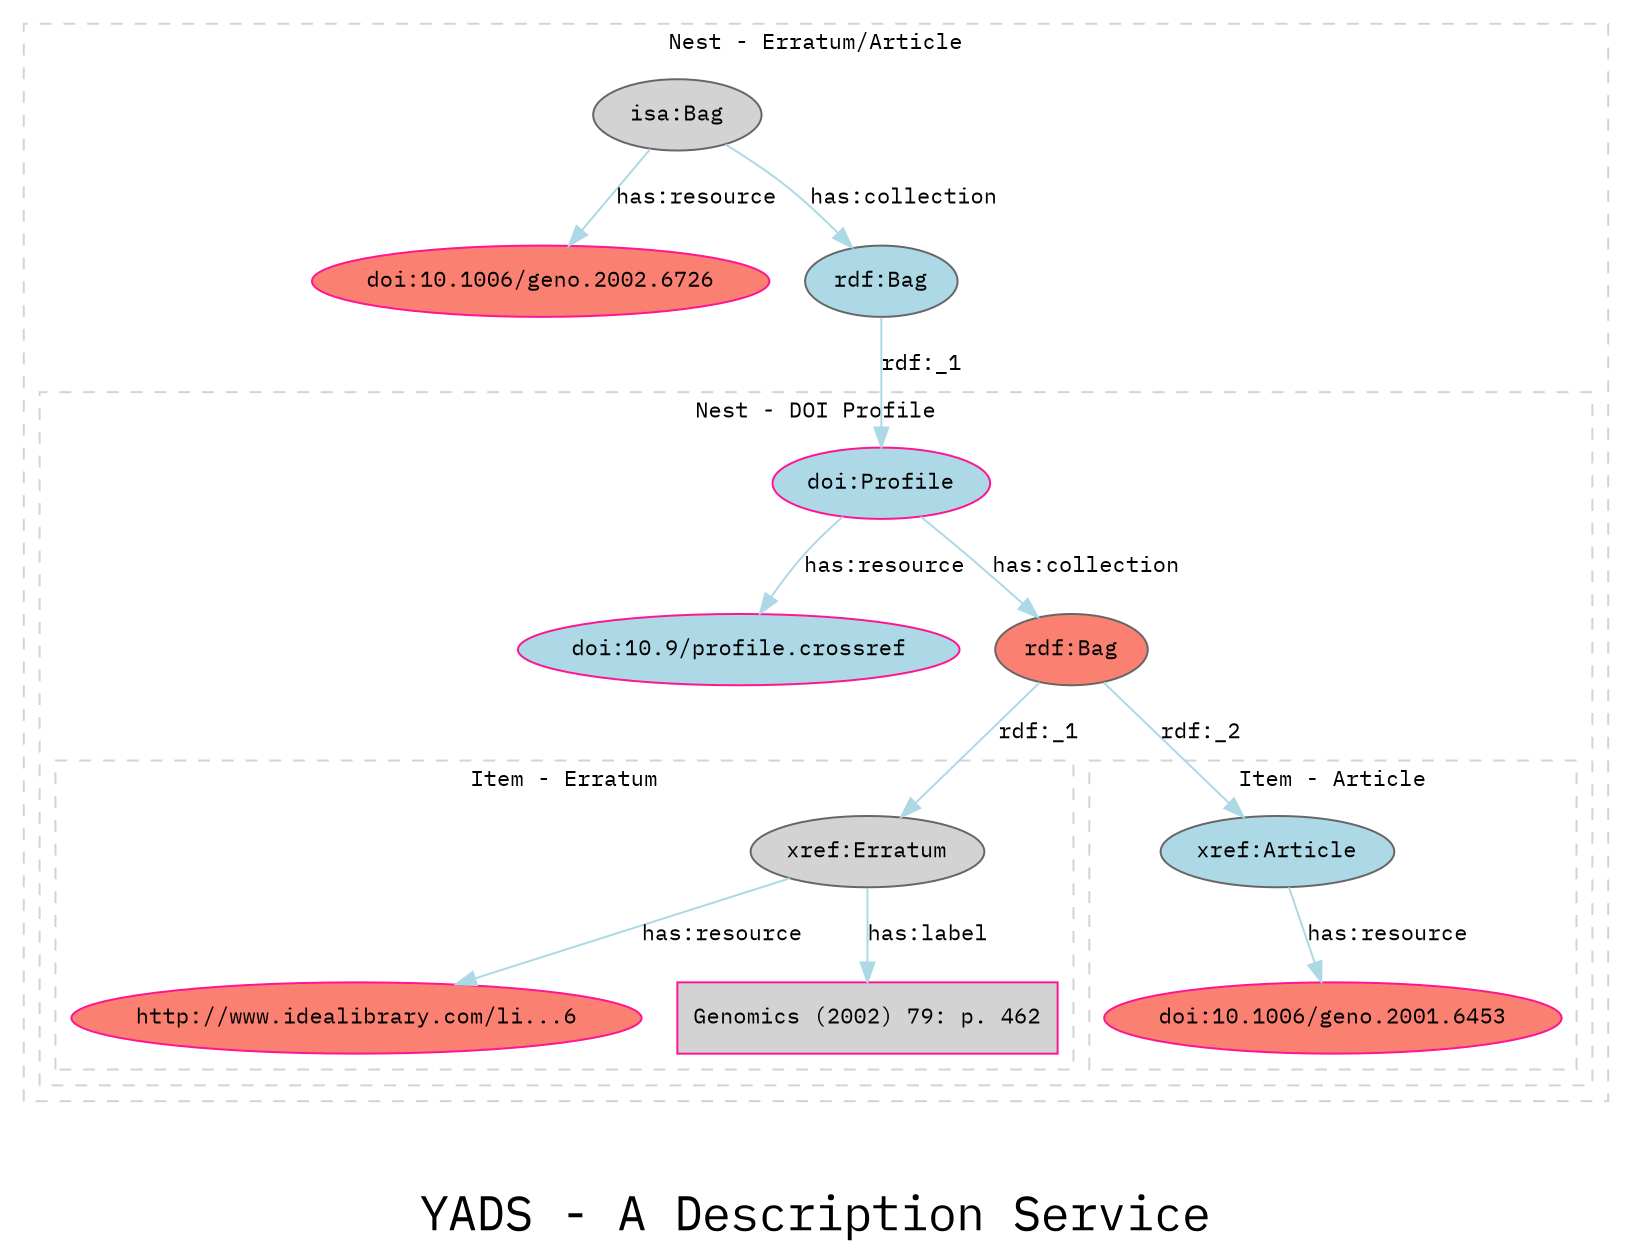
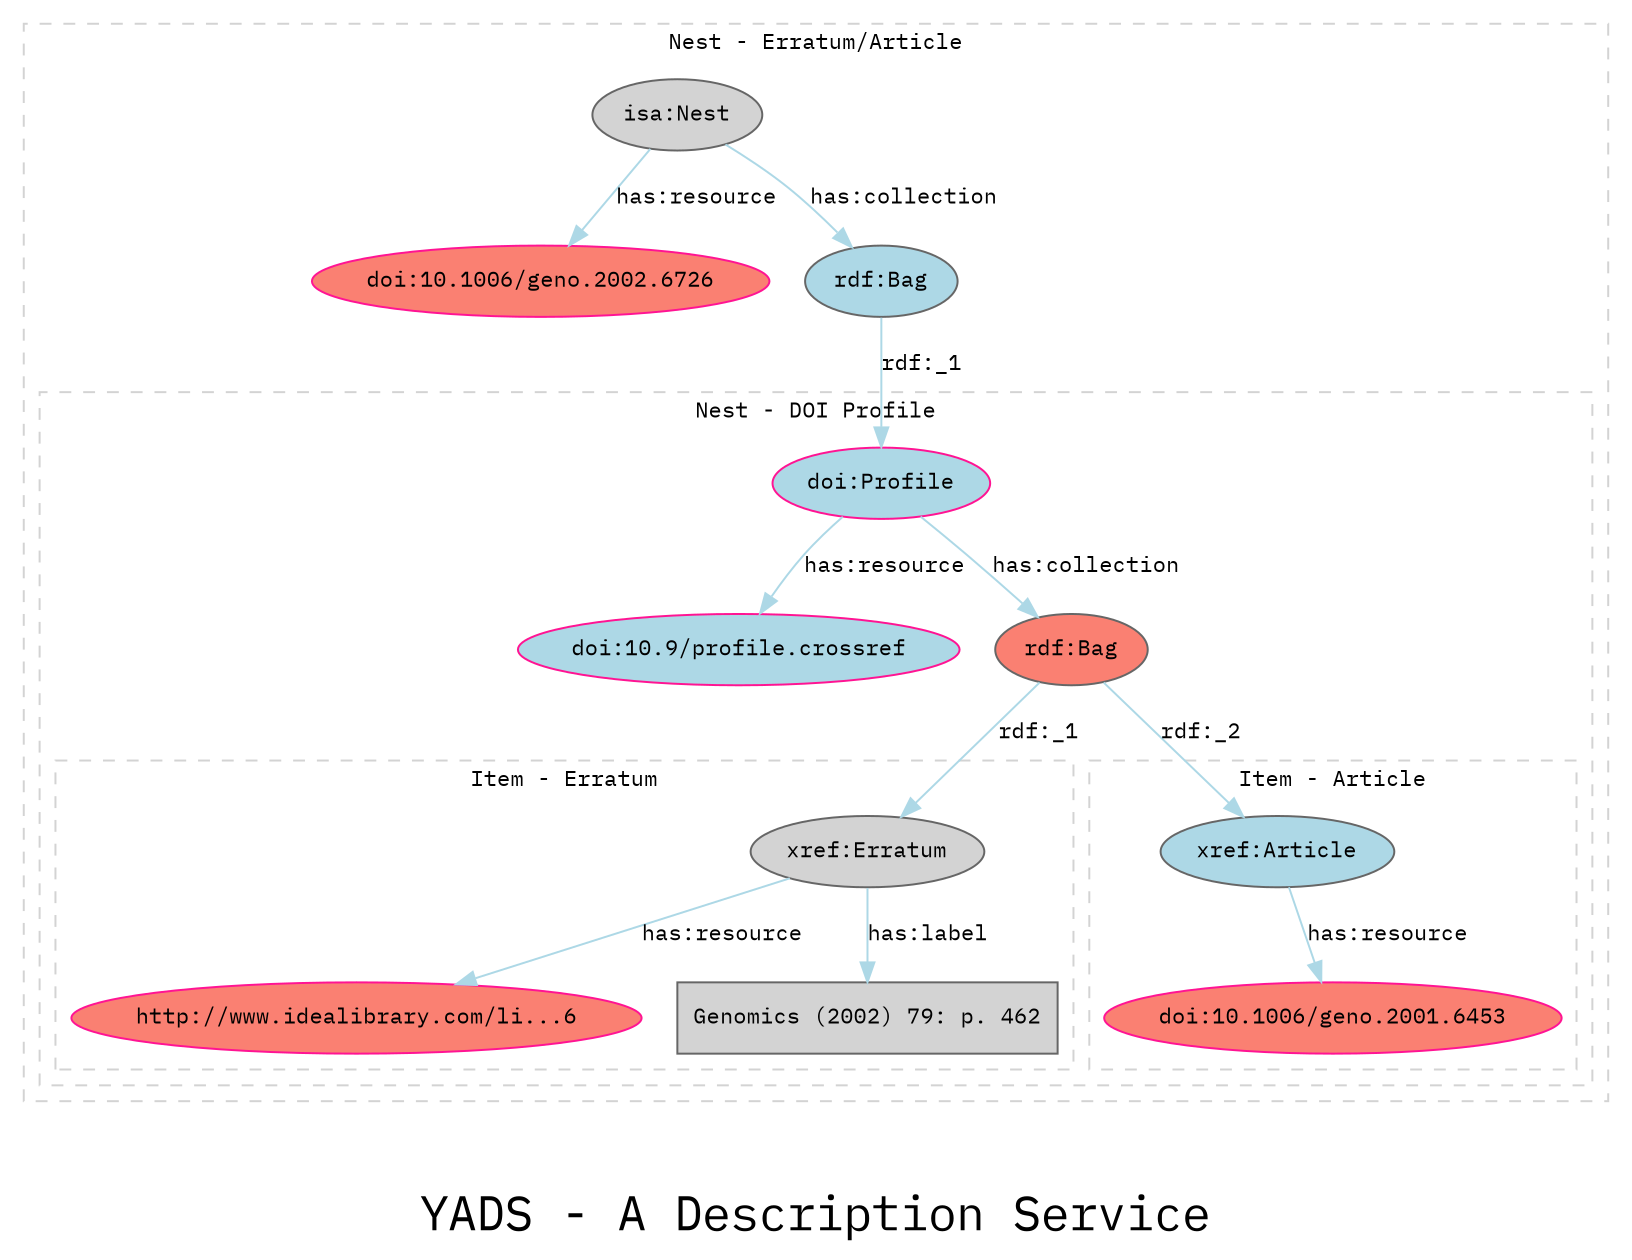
node "isa:Bag": label "isa:Bag" -> "isa:Nest"
node "Genomics (2002) 79: p. 462": color deeppink -> gray40
